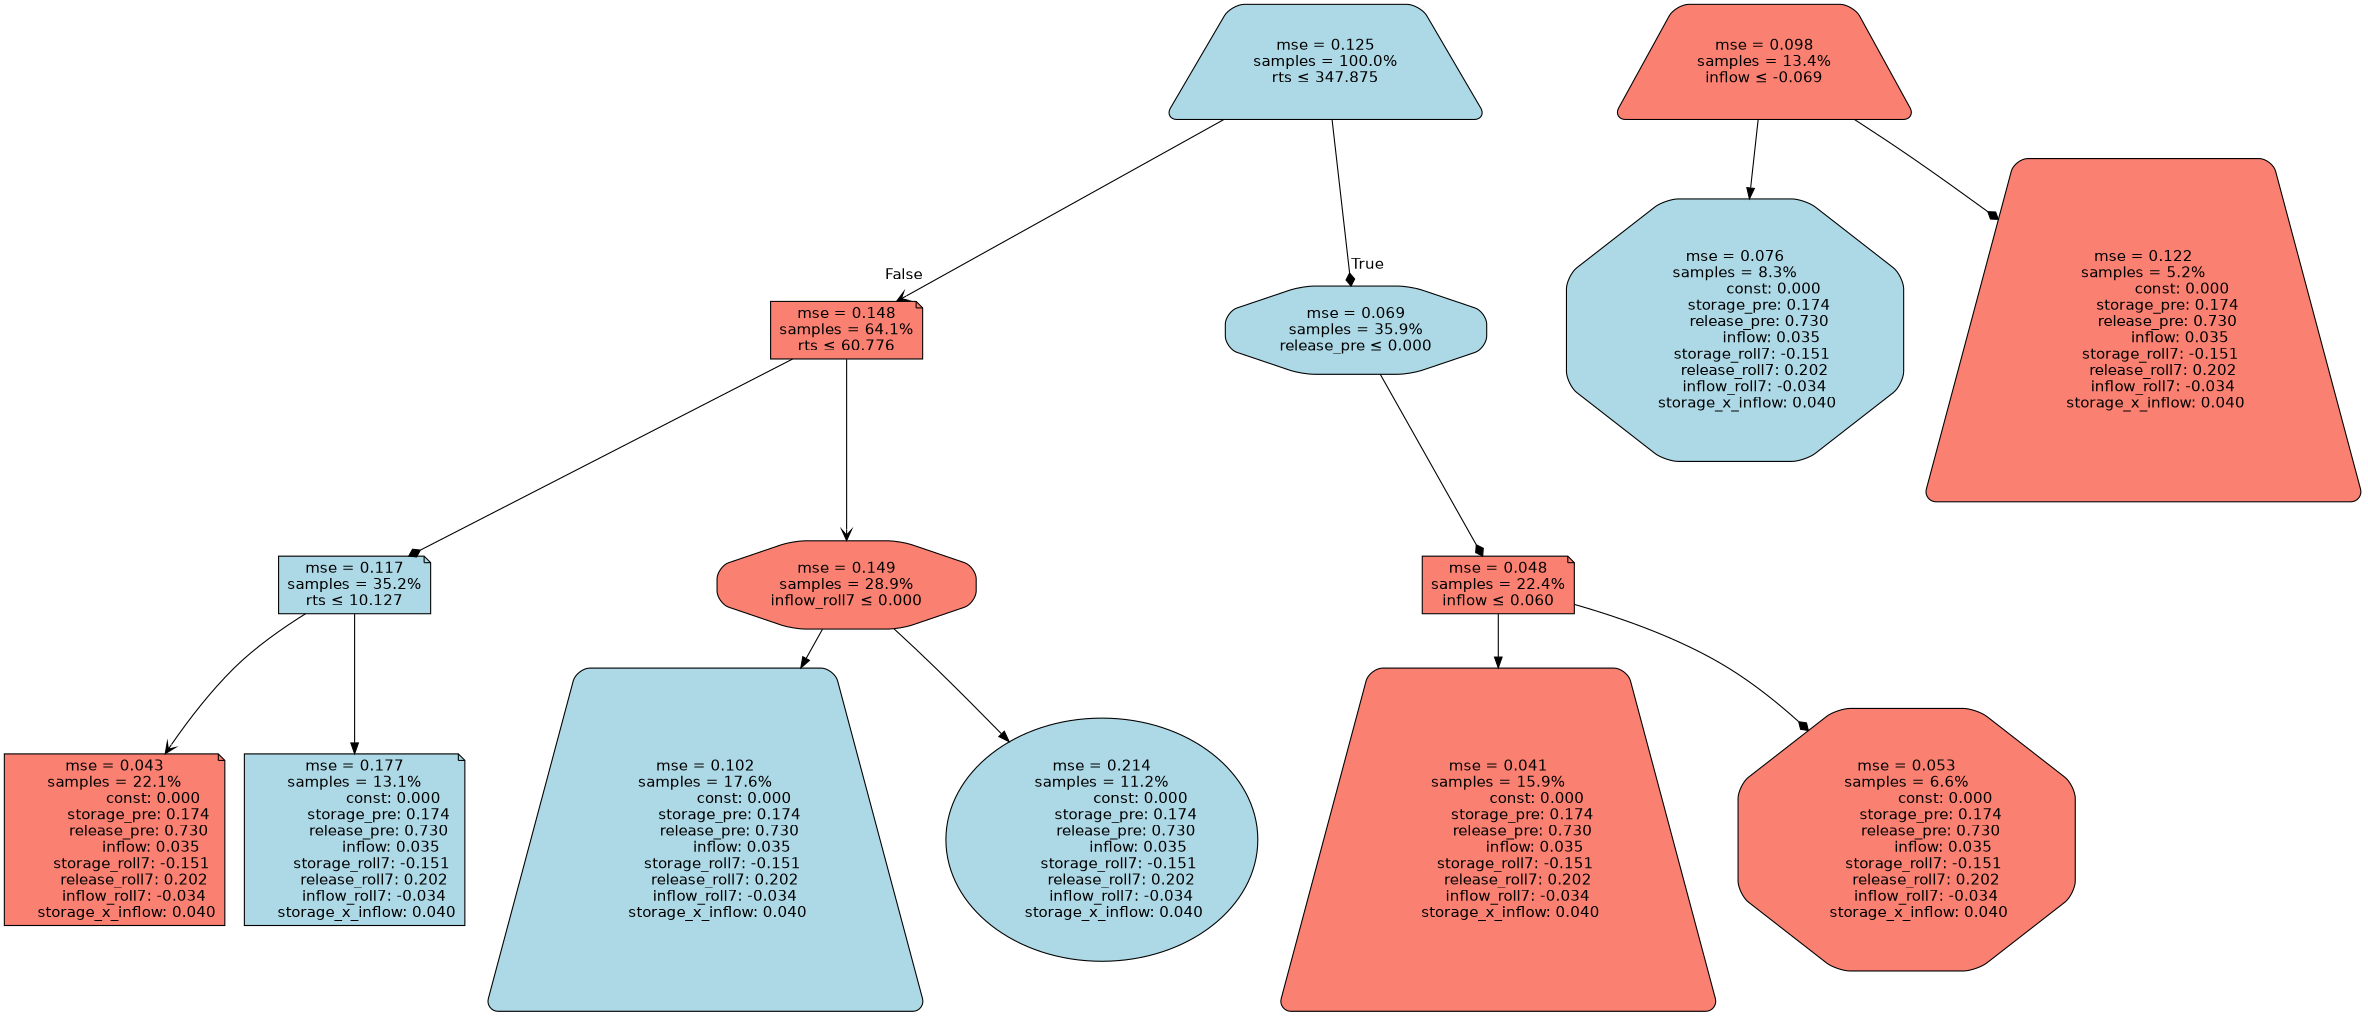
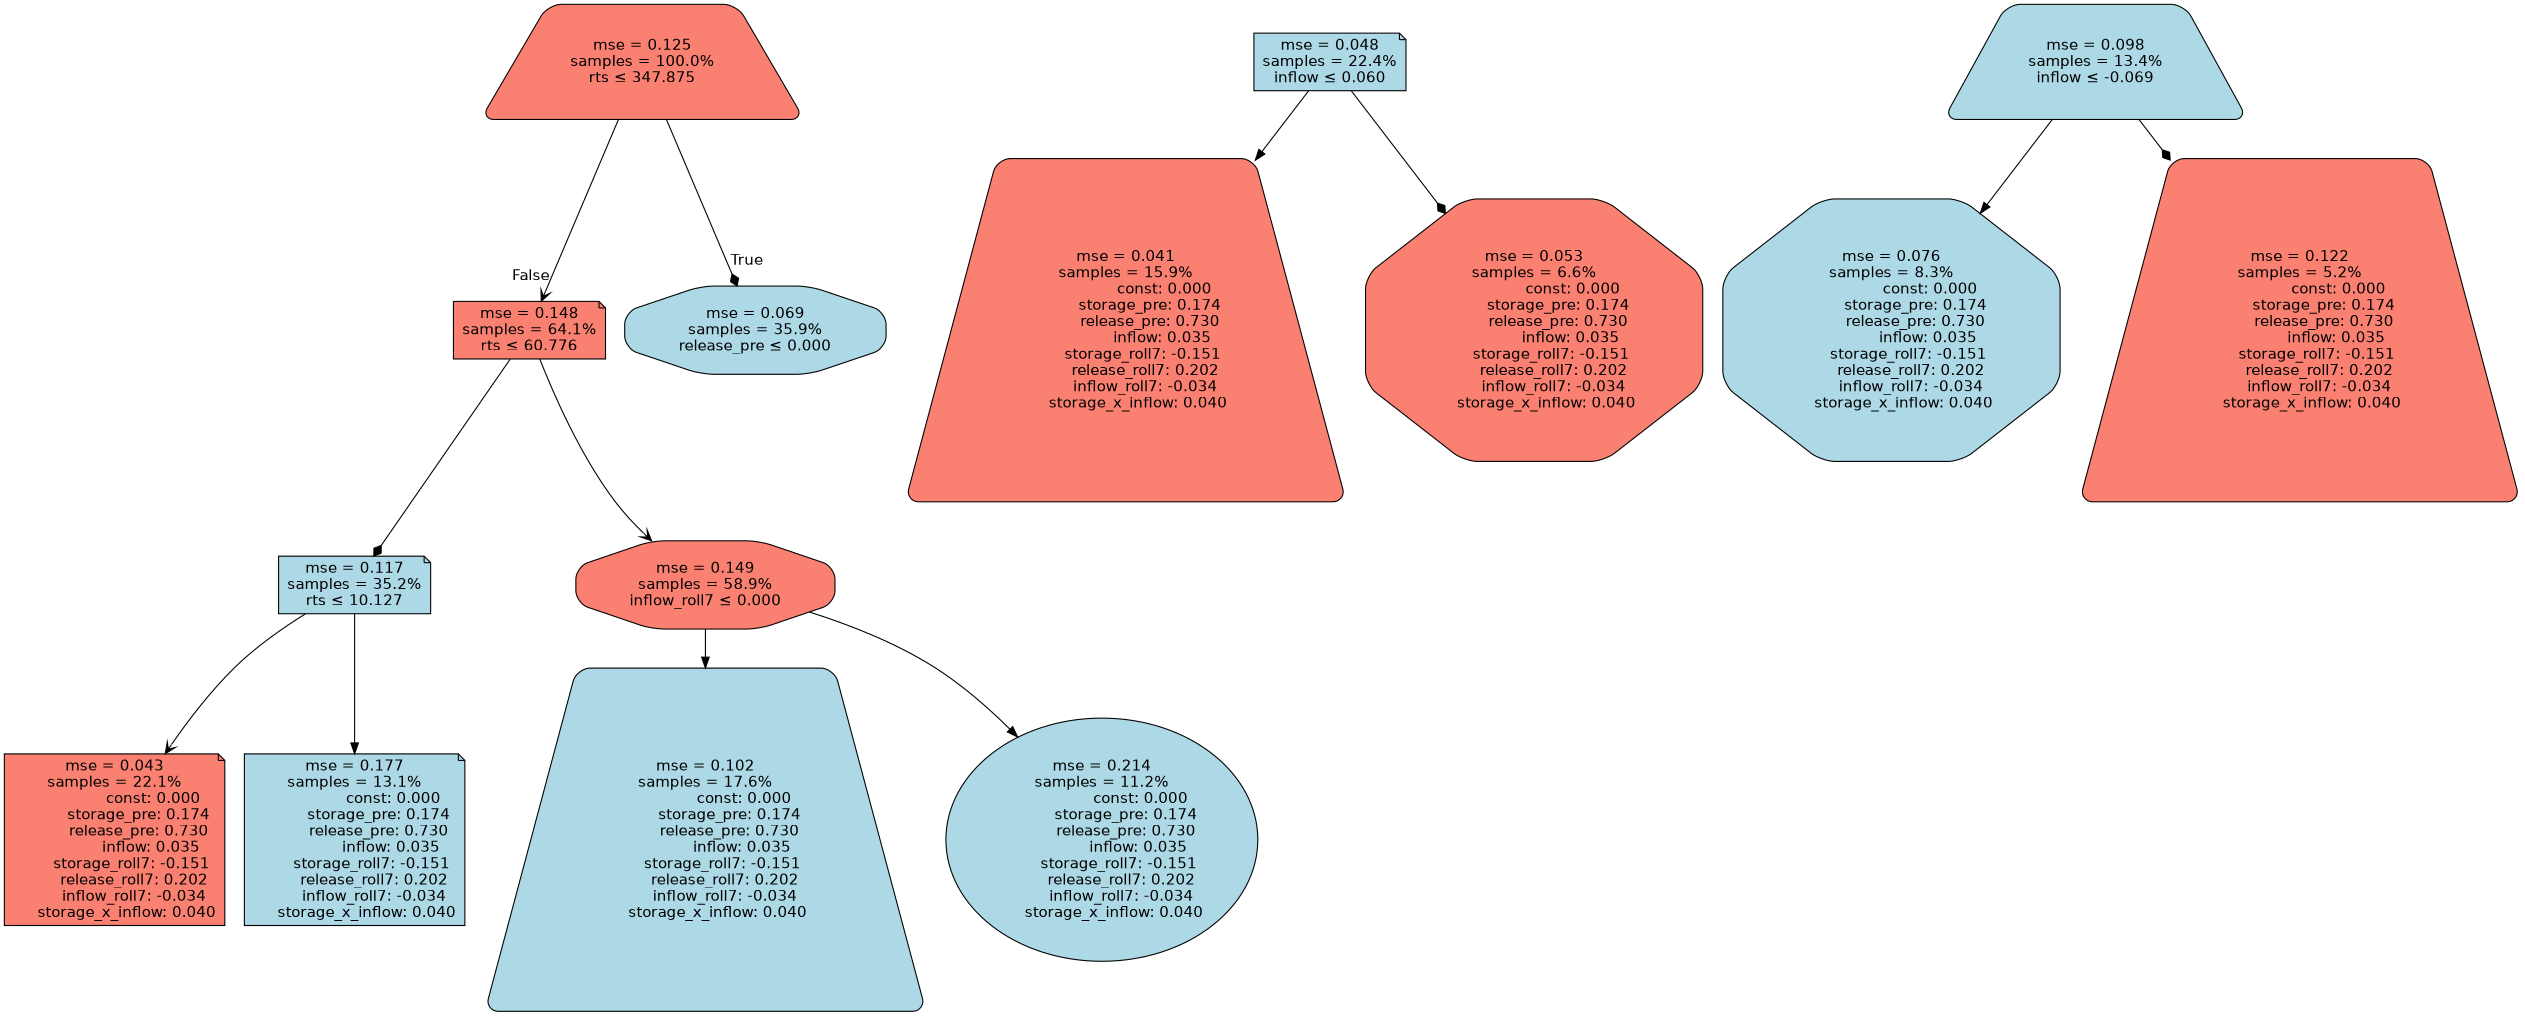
node "mse = 0.125 samples = 100.0% rts ≤ 347.875": fillcolor lightblue -> salmon
node "mse = 0.098 samples = 13.4% inflow ≤ -0.069": fillcolor salmon -> lightblue
edge "mse = 0.069 samples = 35.9% release_pre ≤ 0.000" -> "mse = 0.048 samples = 22.4% inflow ≤ 0.060": removed
node "mse = 0.149 samples = 28.9% inflow_roll7 ≤ 0.000": label "mse = 0.149 samples = 28.9% inflow_roll7 ≤ 0.000" -> "mse = 0.149 samples = 58.9% inflow_roll7 ≤ 0.000"
node "mse = 0.048 samples = 22.4% inflow ≤ 0.060": fillcolor salmon -> lightblue
